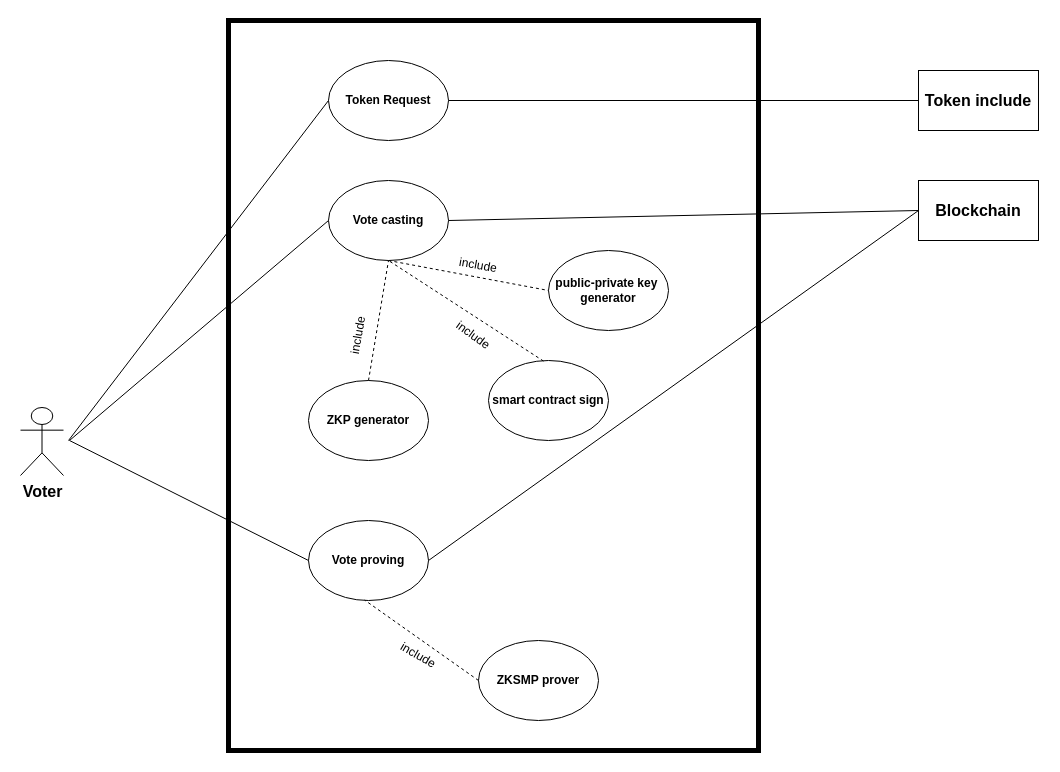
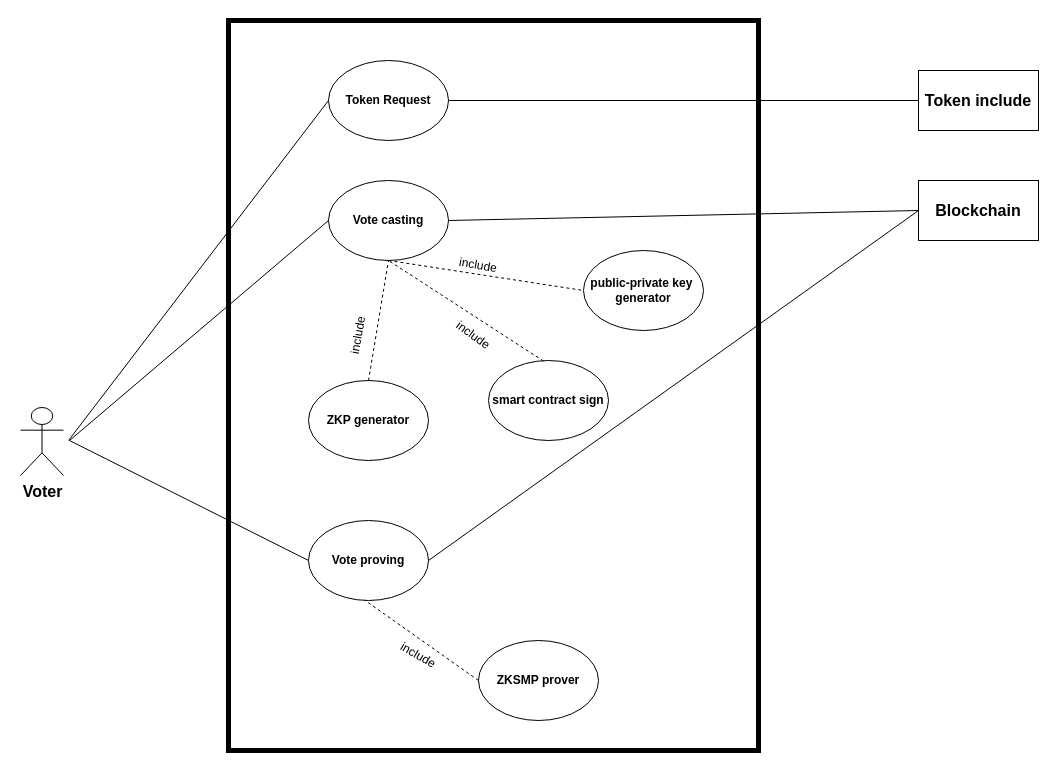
node "public-private key generator": moved (609, 291) -> (644, 291)
